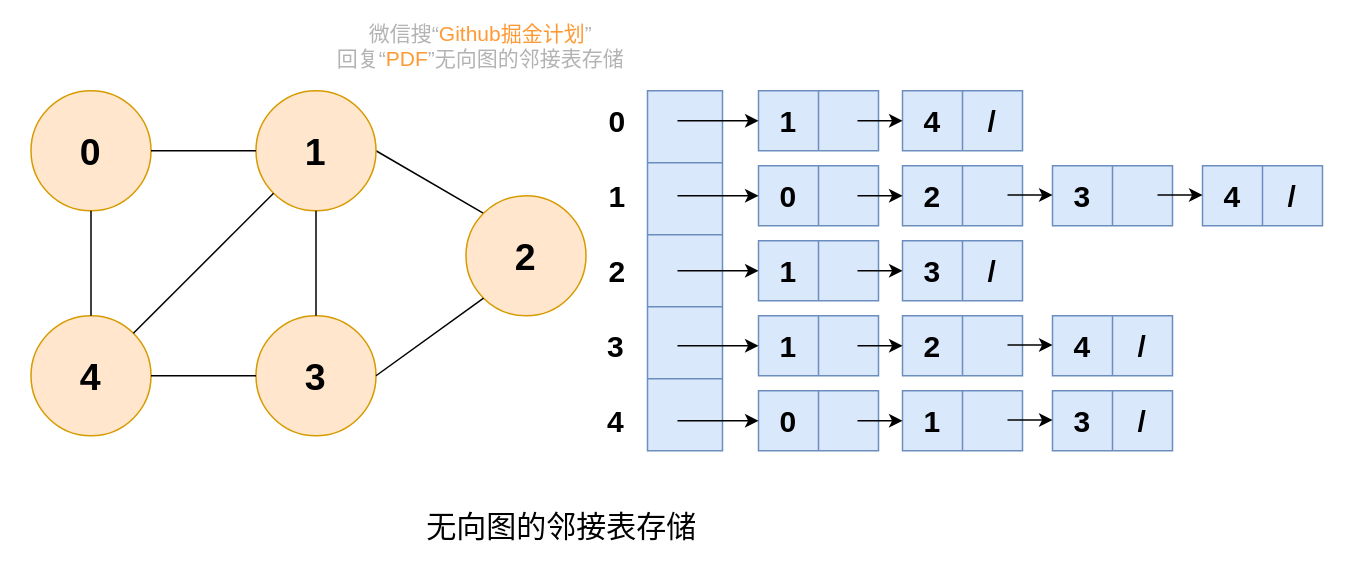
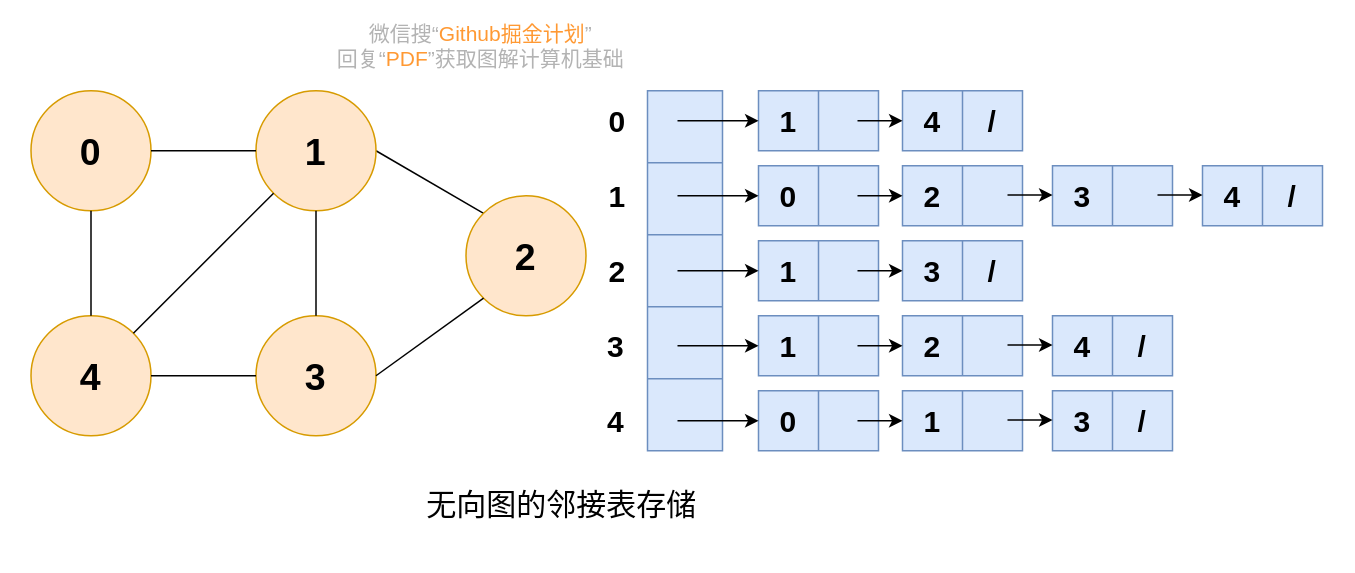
node "微信搜“Github掘金计划”回复“PDF”无向图的邻接表存储": label "微信搜“Github掘金计划”回复“PDF”无向图的邻接表存储" -> "微信搜“Github掘金计划”回复“PDF”获取图解计算机基础"
node "无向图的邻接表存储": moved (562, 526) -> (562, 503)
